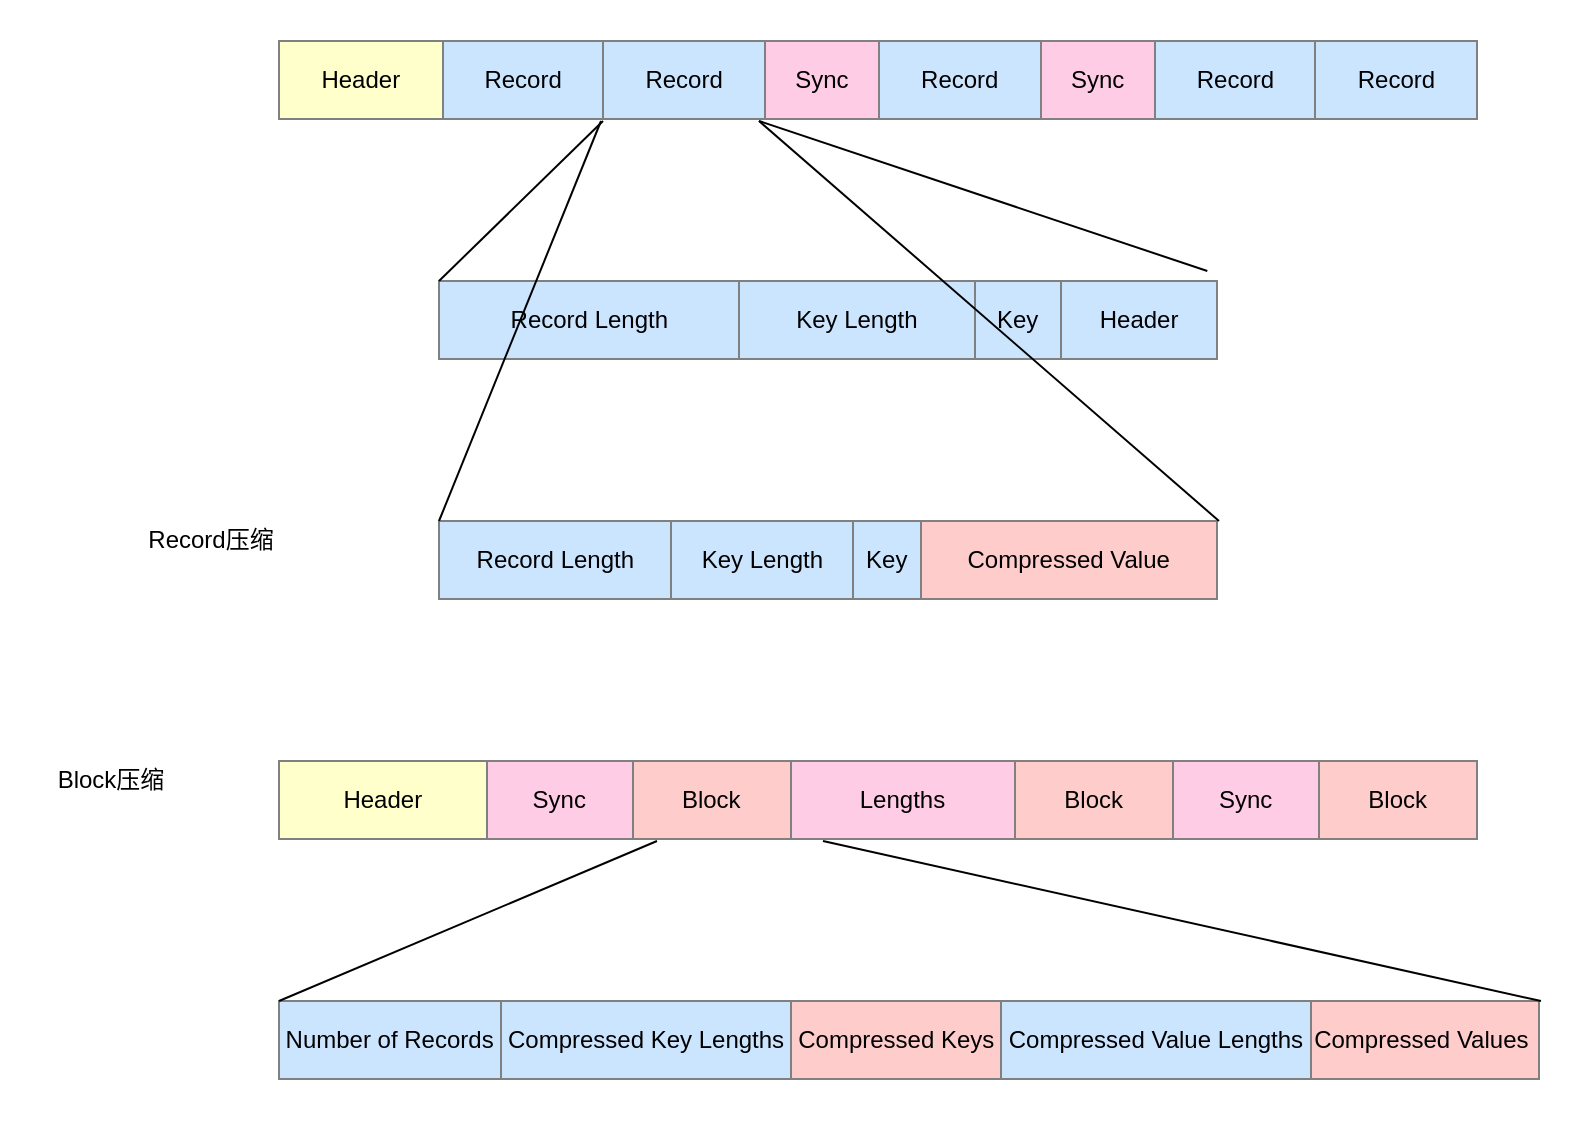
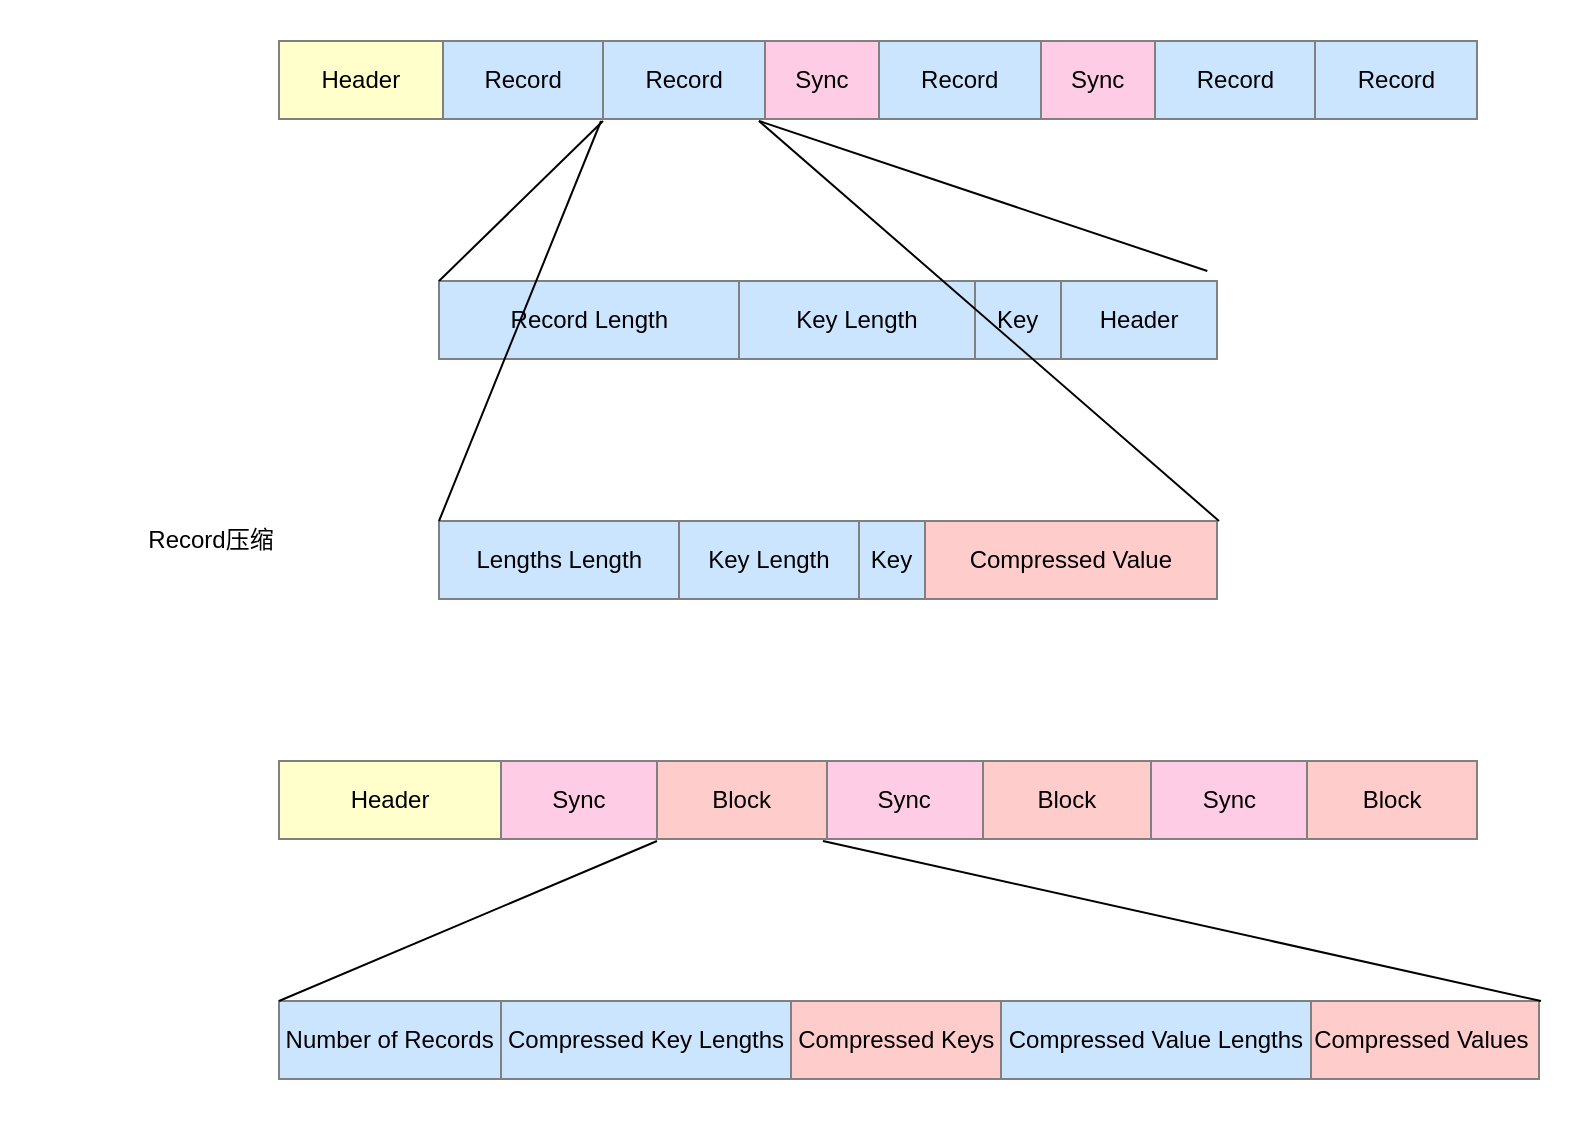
node "Record Length Key Length Key Compressed Value": label "Record Length Key Length Key Compressed Value" -> "Lengths Length Key Length Key Compressed Value"
node "Header Sync Block Lengths Block Sync Block": label "Header Sync Block Lengths Block Sync Block" -> "Header Sync Block Sync Block Sync Block"
node "Block压缩": removed
